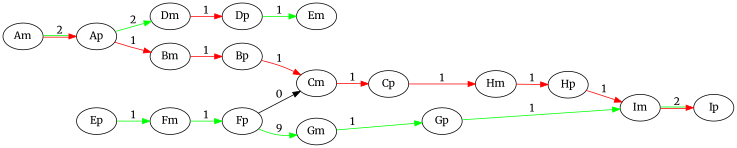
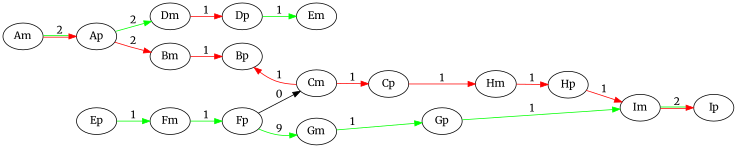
edge "Ap" -> "Bm": label "1" -> "2"
edge "Bp" -> "Cm": reversed
